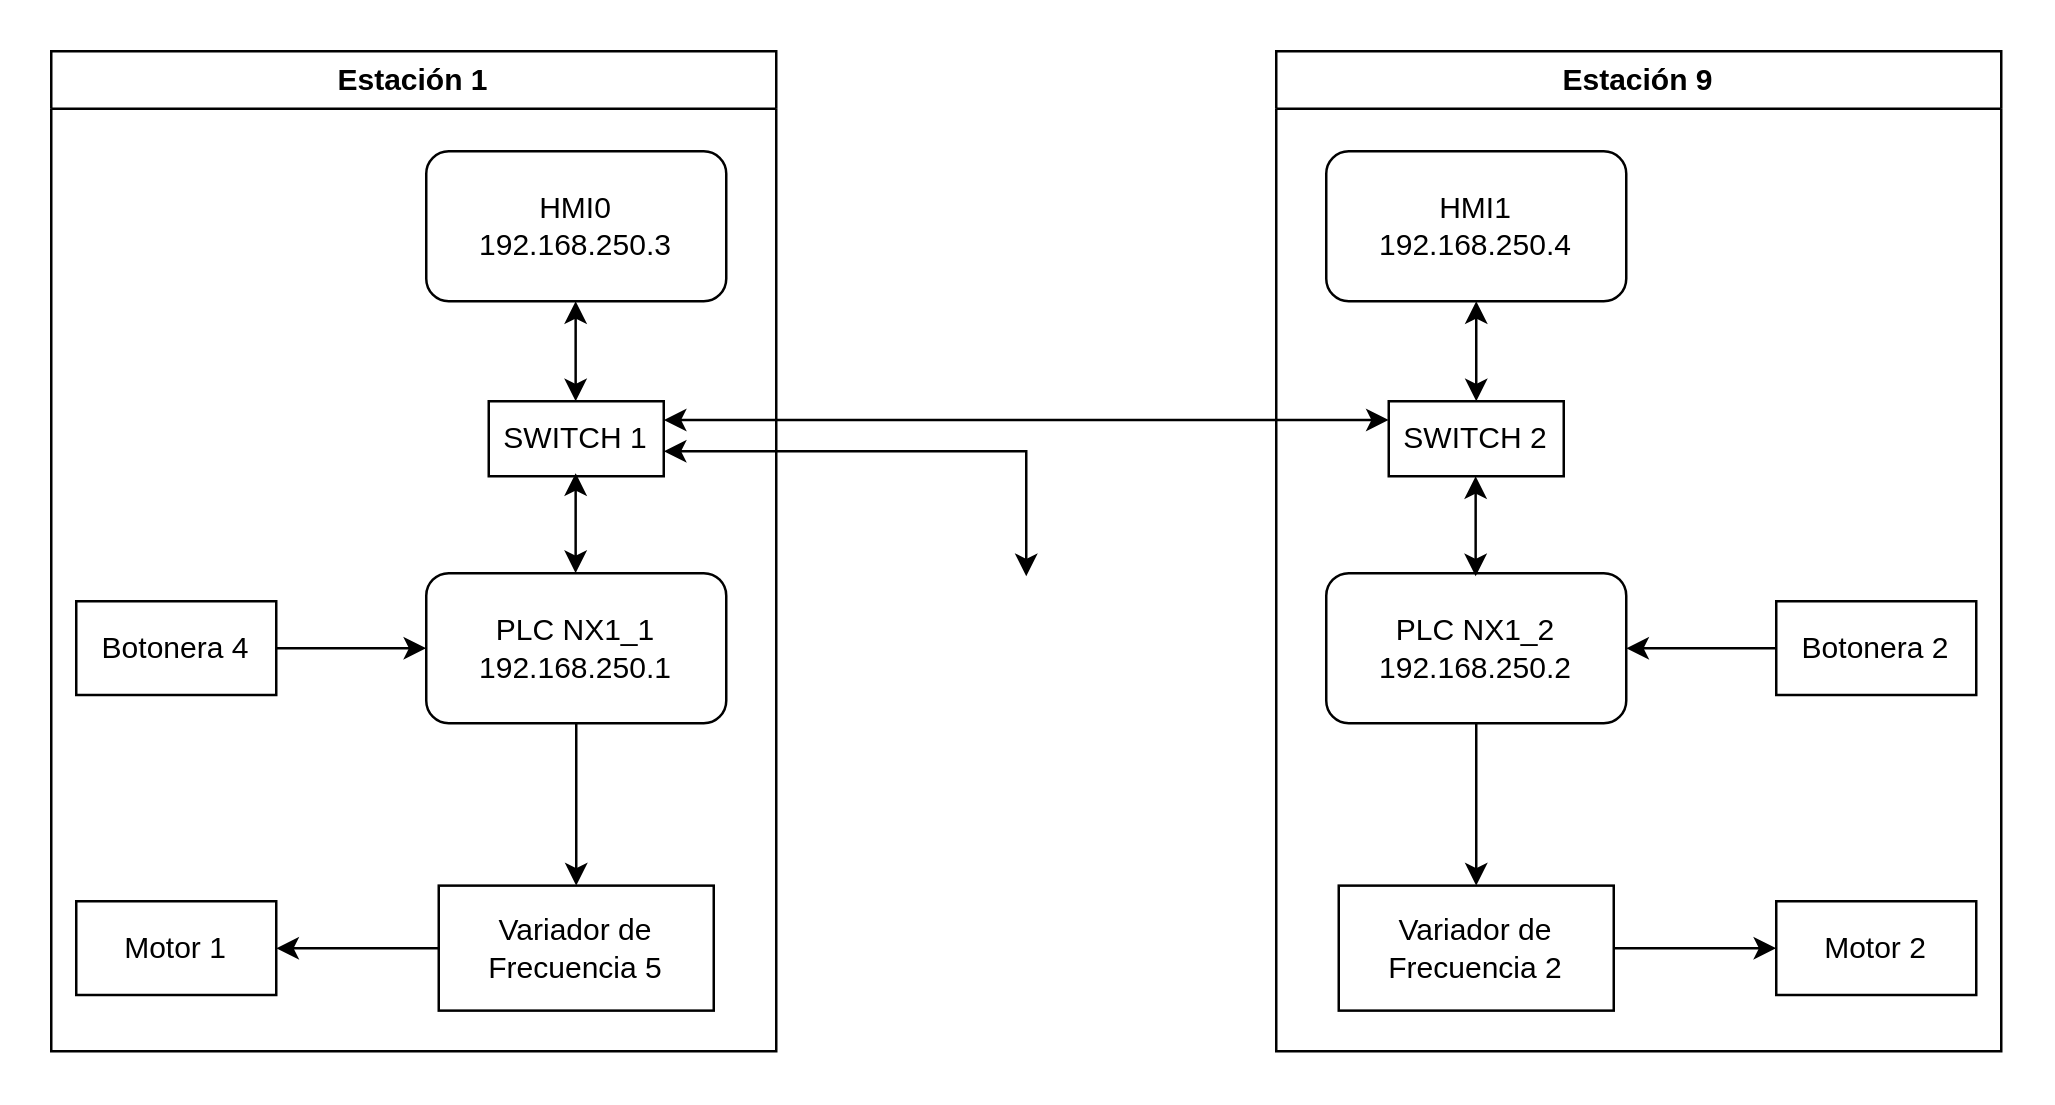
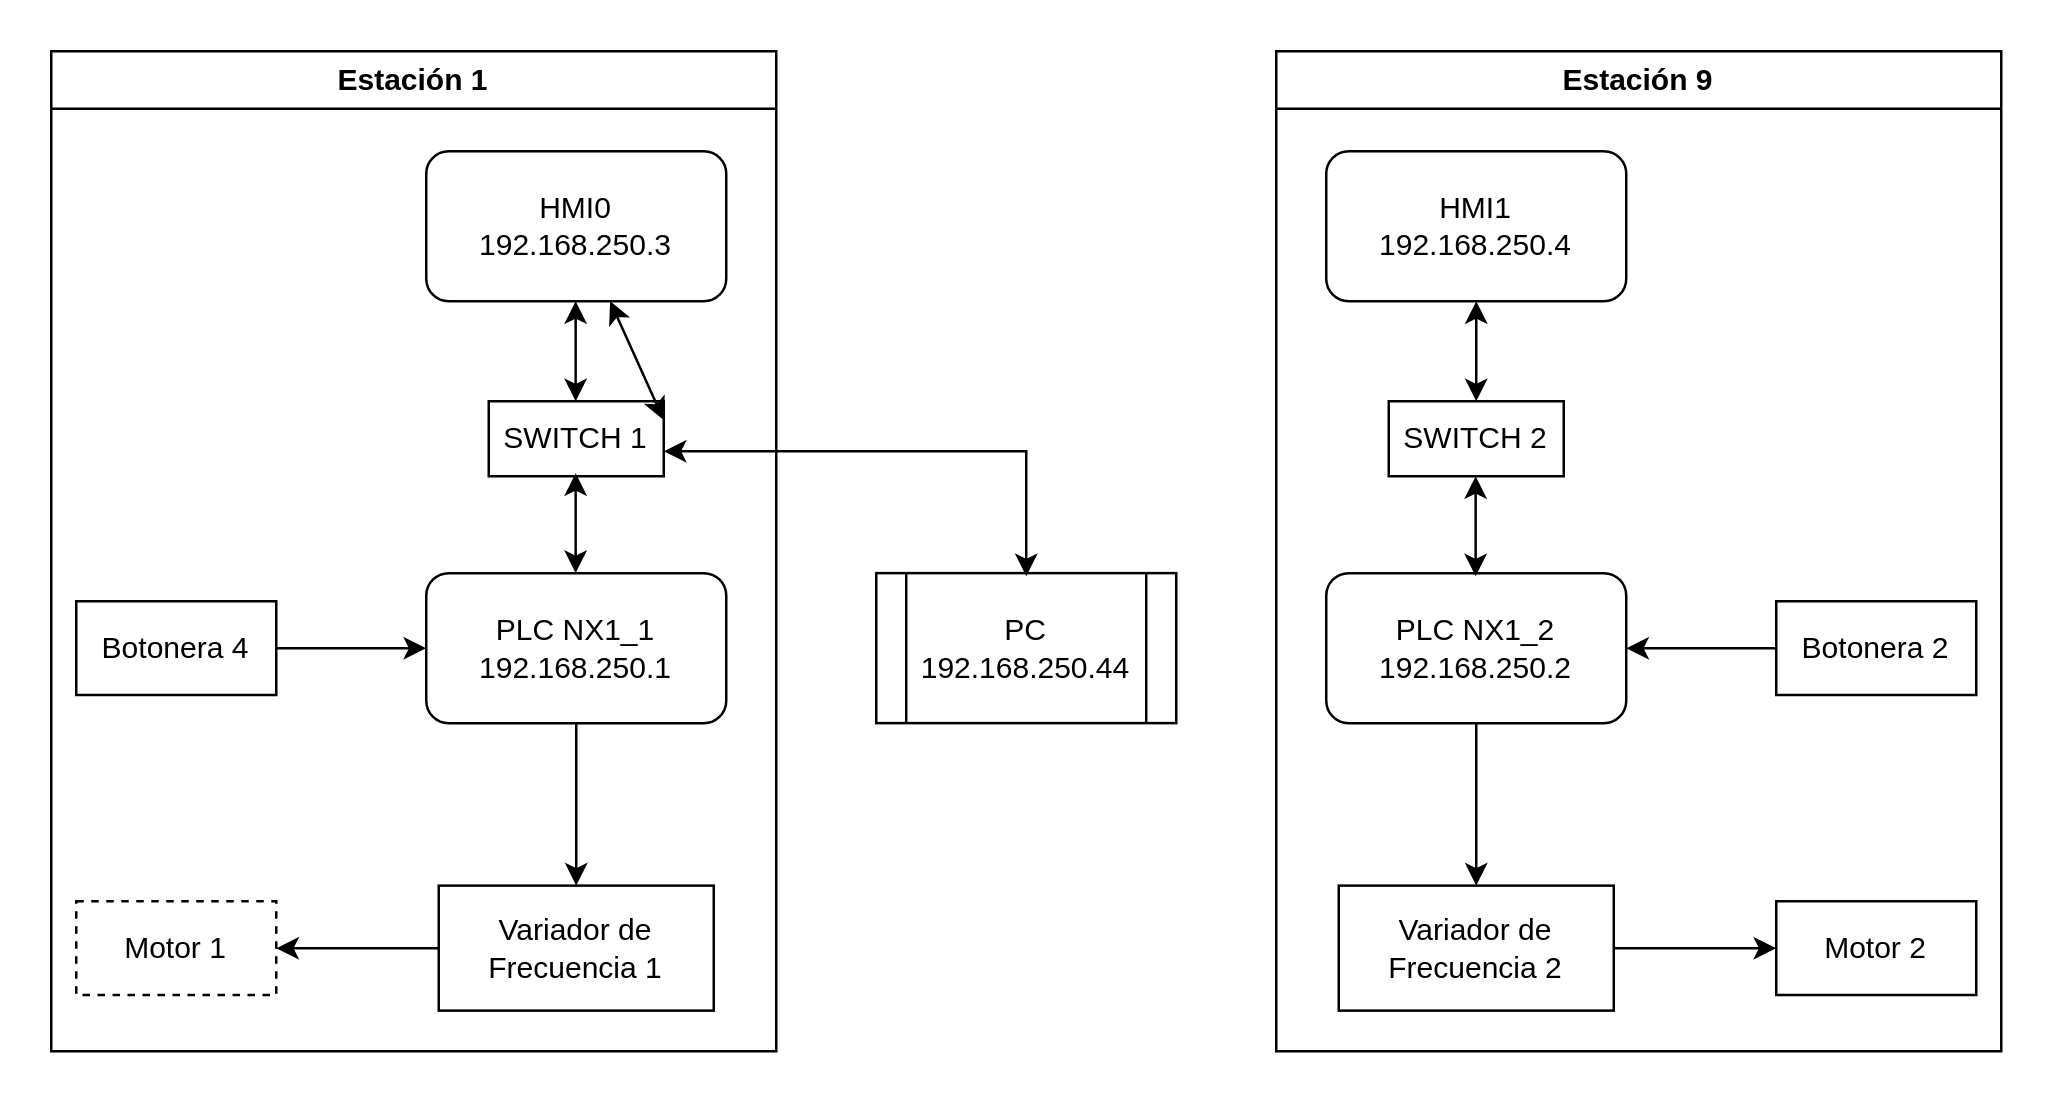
edge "SWITCH 1" -- "SWITCH 2": now "SWITCH 1" -- "HMI0 192.168.250.3"
node "PC 192.168.250.44": added
node "Motor 1": style solid -> dashed
node "Variador de Frecuencia 5": label "Variador de Frecuencia 5" -> "Variador de Frecuencia 1"
